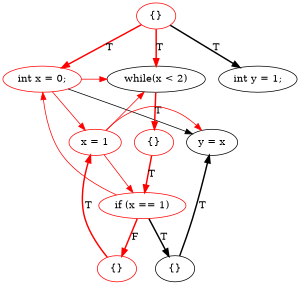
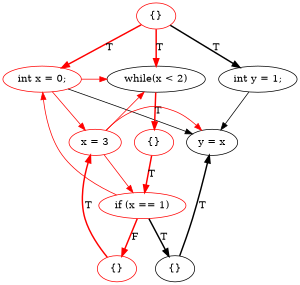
edge "int y = 1;" -> "y = x": added
node "x = 1": label "x = 1" -> "x = 3"
